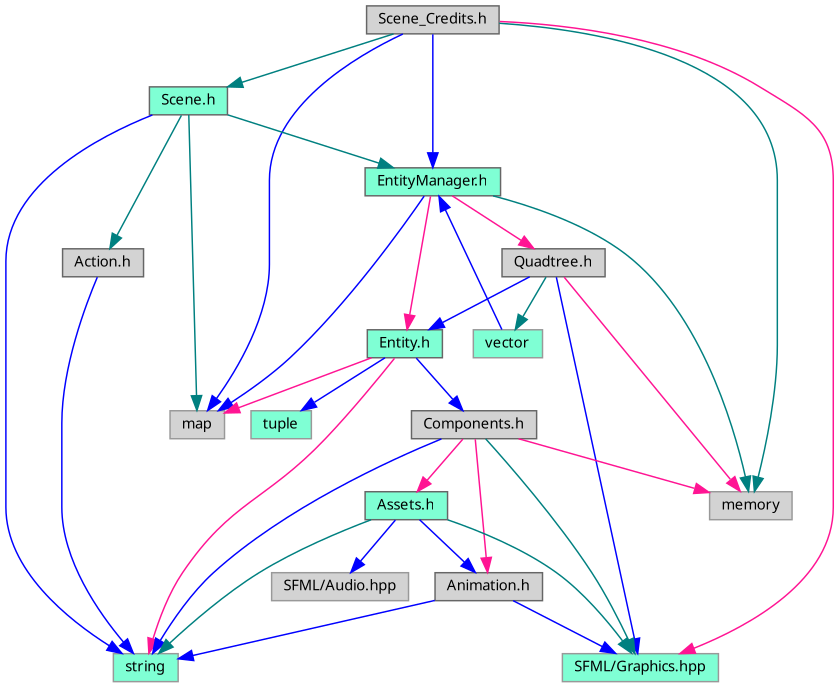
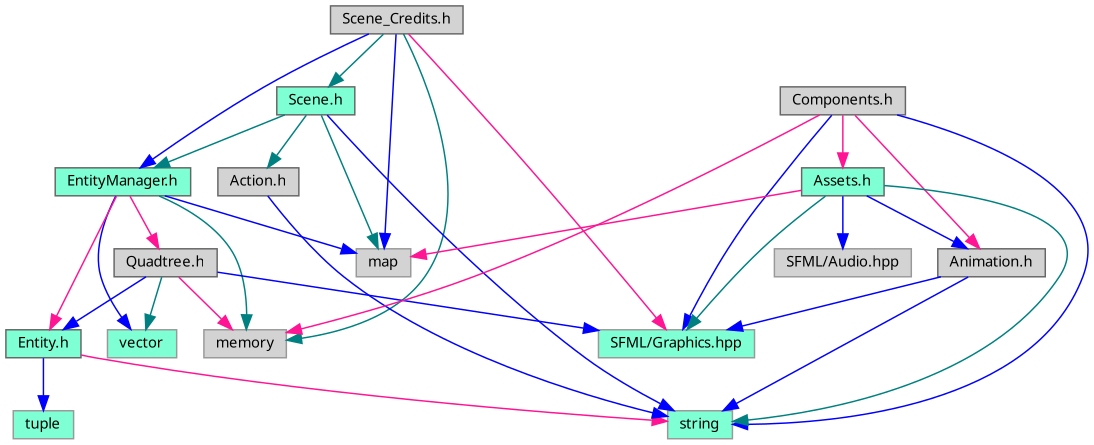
edge "vector" -> "EntityManager.h": reversed
edge "Entity.h" -> "Components.h": removed
edge "Entity.h" -> "map": now "Assets.h" -> "map"
edge "Components.h" -> "SFML/Graphics.hpp": color teal -> blue
